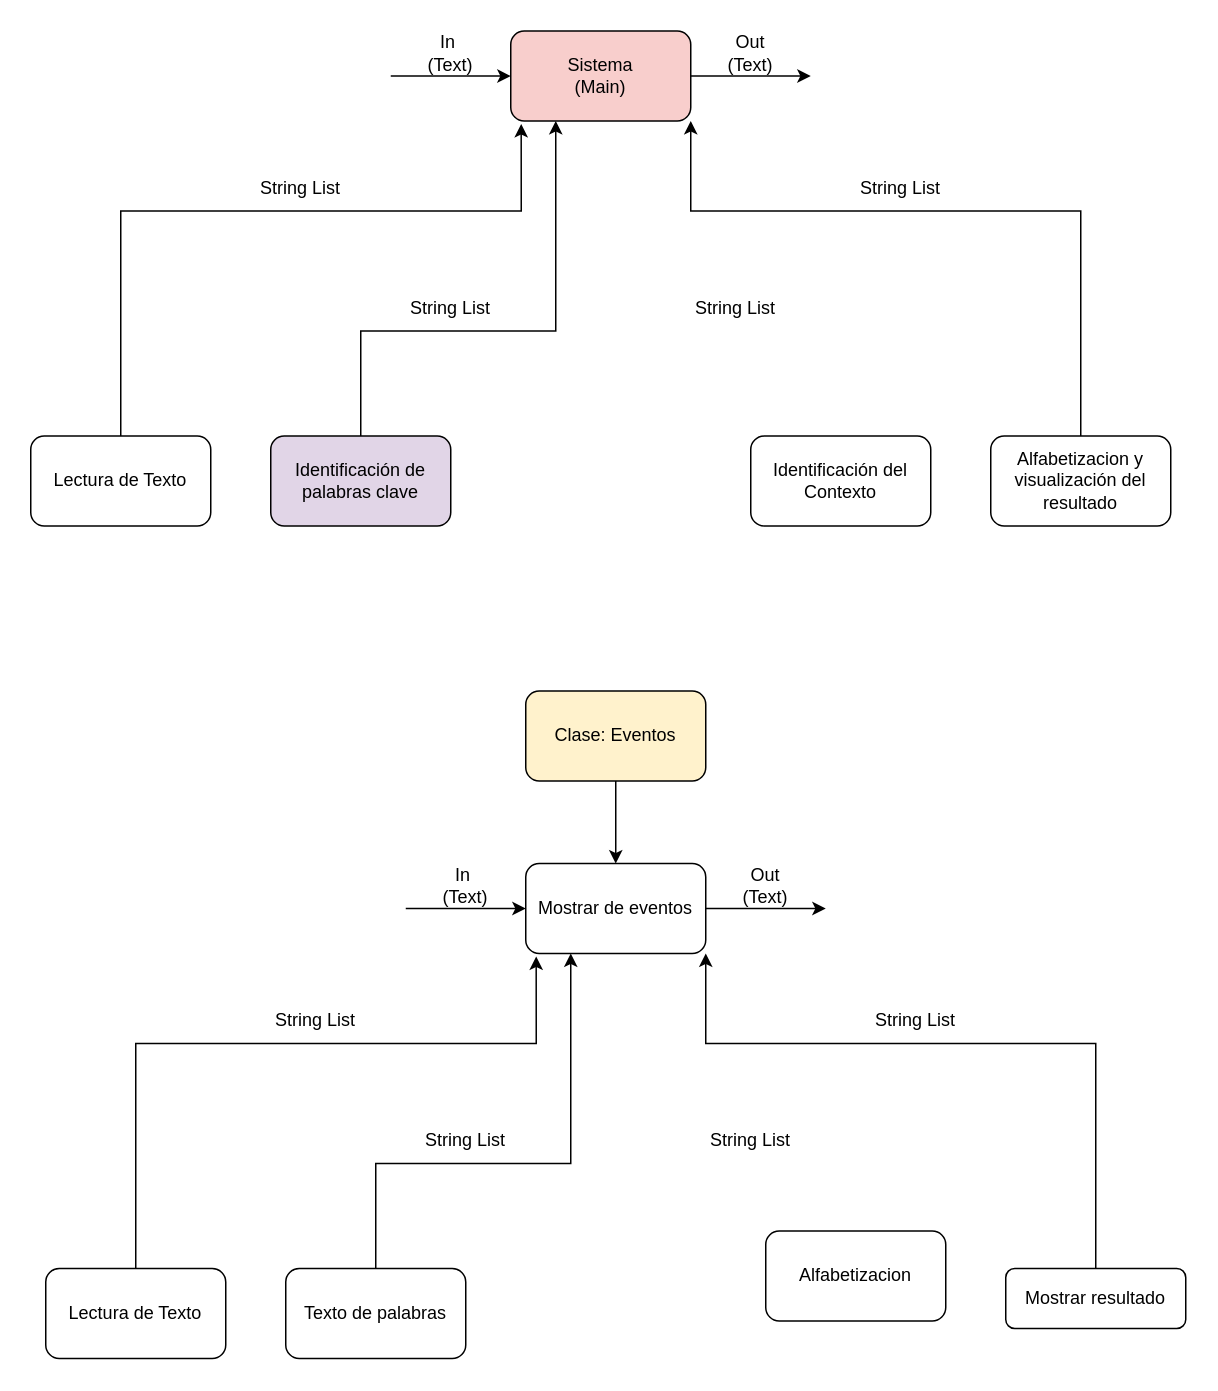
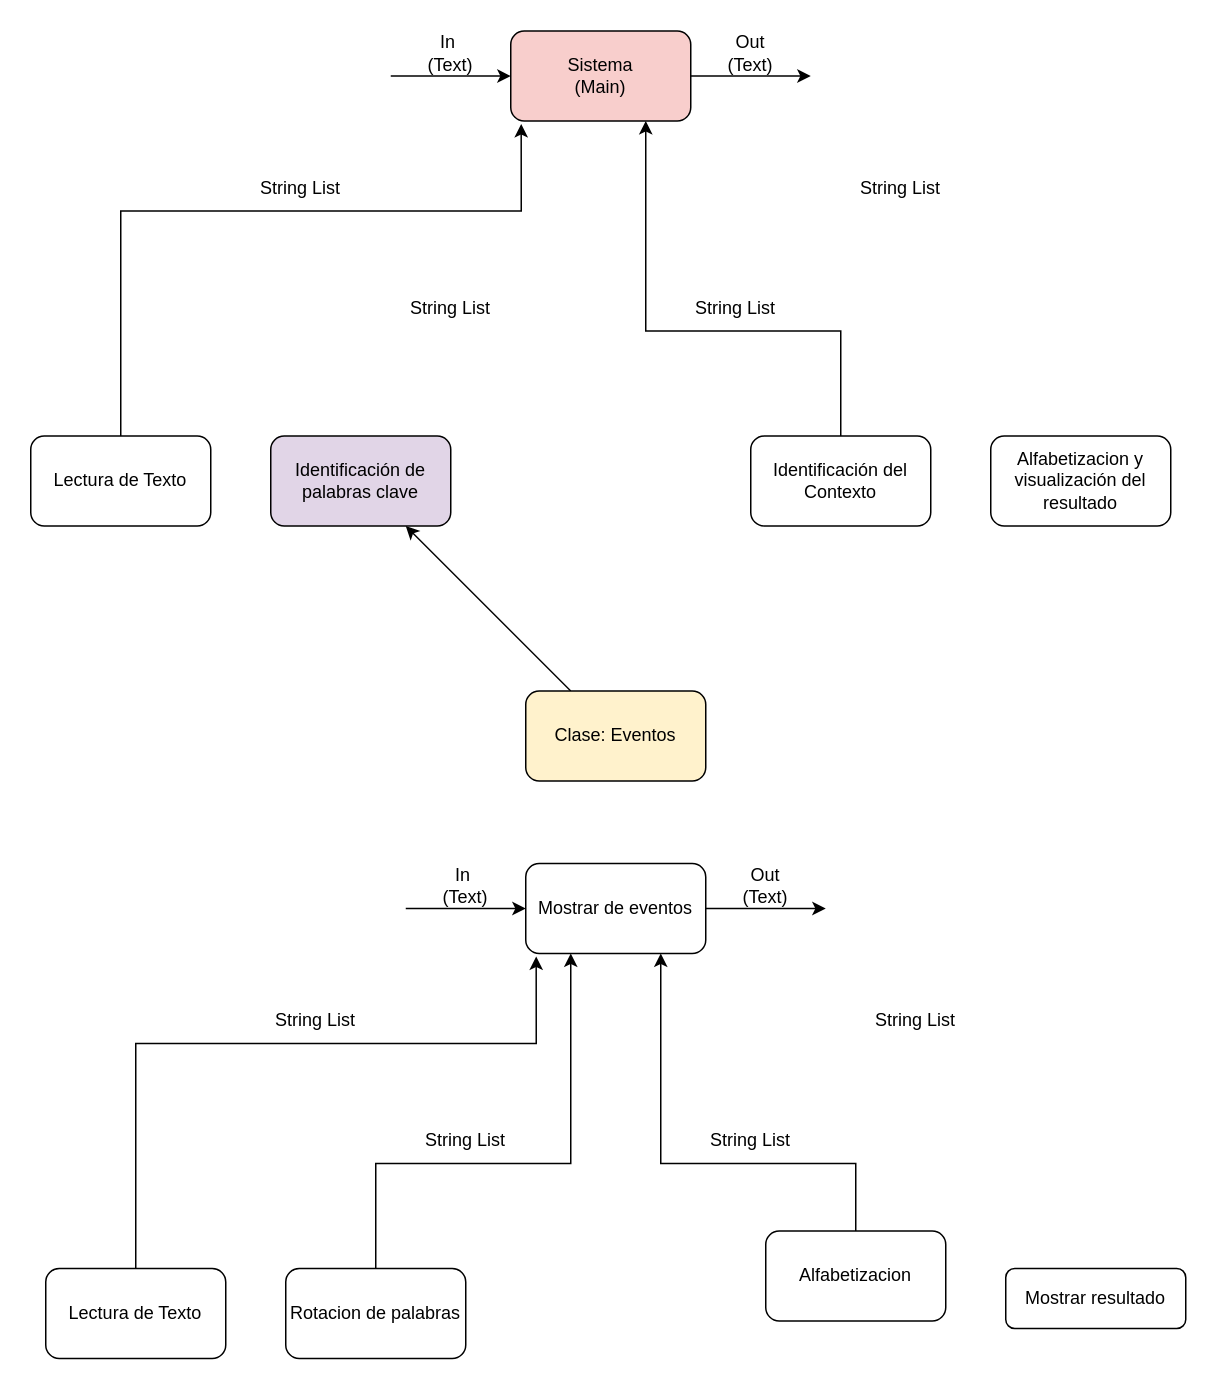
edge "Alfabetizacion y visualización del resultado" -> "Sistema (Main)": removed
edge "Identificación de palabras clave" -> "Sistema (Main)": removed
edge "Identificación del Contexto" -> "Sistema (Main)": added
edge "Clase: Eventos" -> "Mostrar de eventos": now "Clase: Eventos" -> "Identificación de palabras clave"
edge "Mostrar resultado" -> "Mostrar de eventos": removed
edge "Alfabetizacion" -> "Mostrar de eventos": added
node "Texto de palabras": label "Texto de palabras" -> "Rotacion de palabras"
